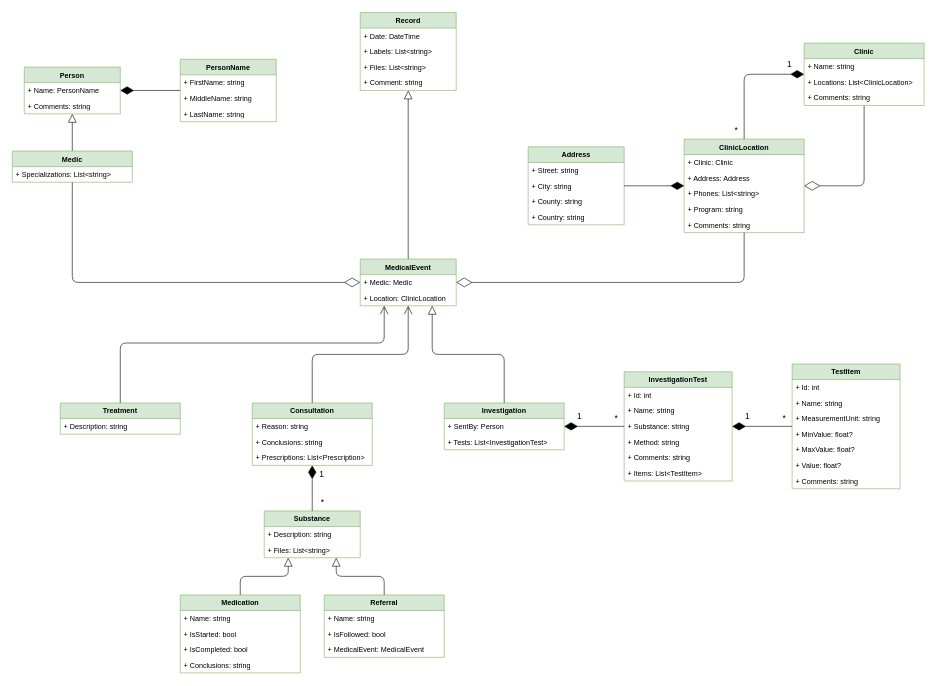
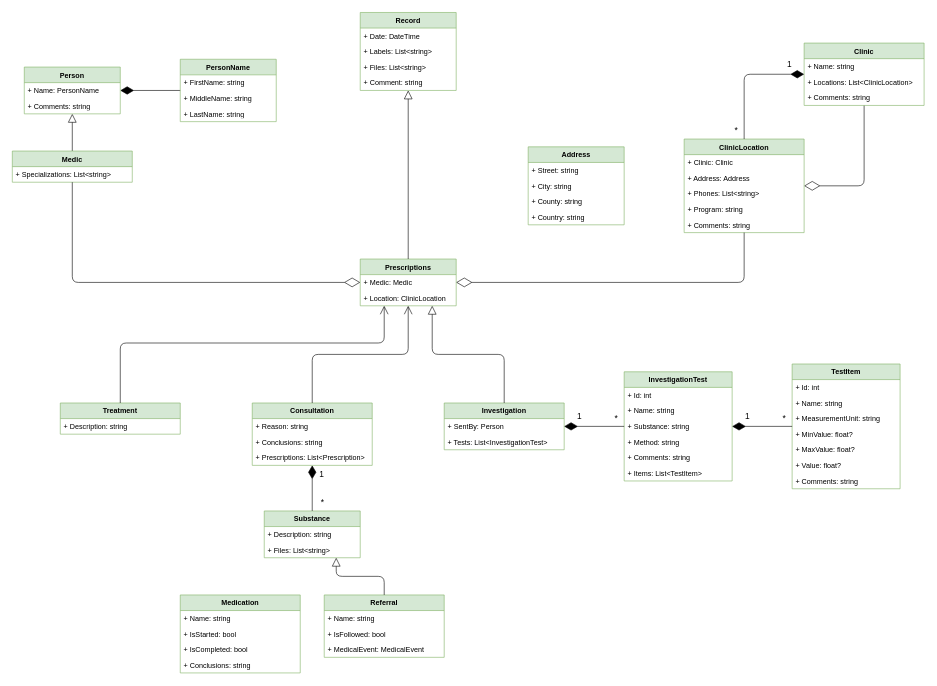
edge "Address" -> "ClinicLocation": removed
node "MedicalEvent": label "MedicalEvent" -> "Prescriptions"
edge "Medication" -> "Substance": removed
